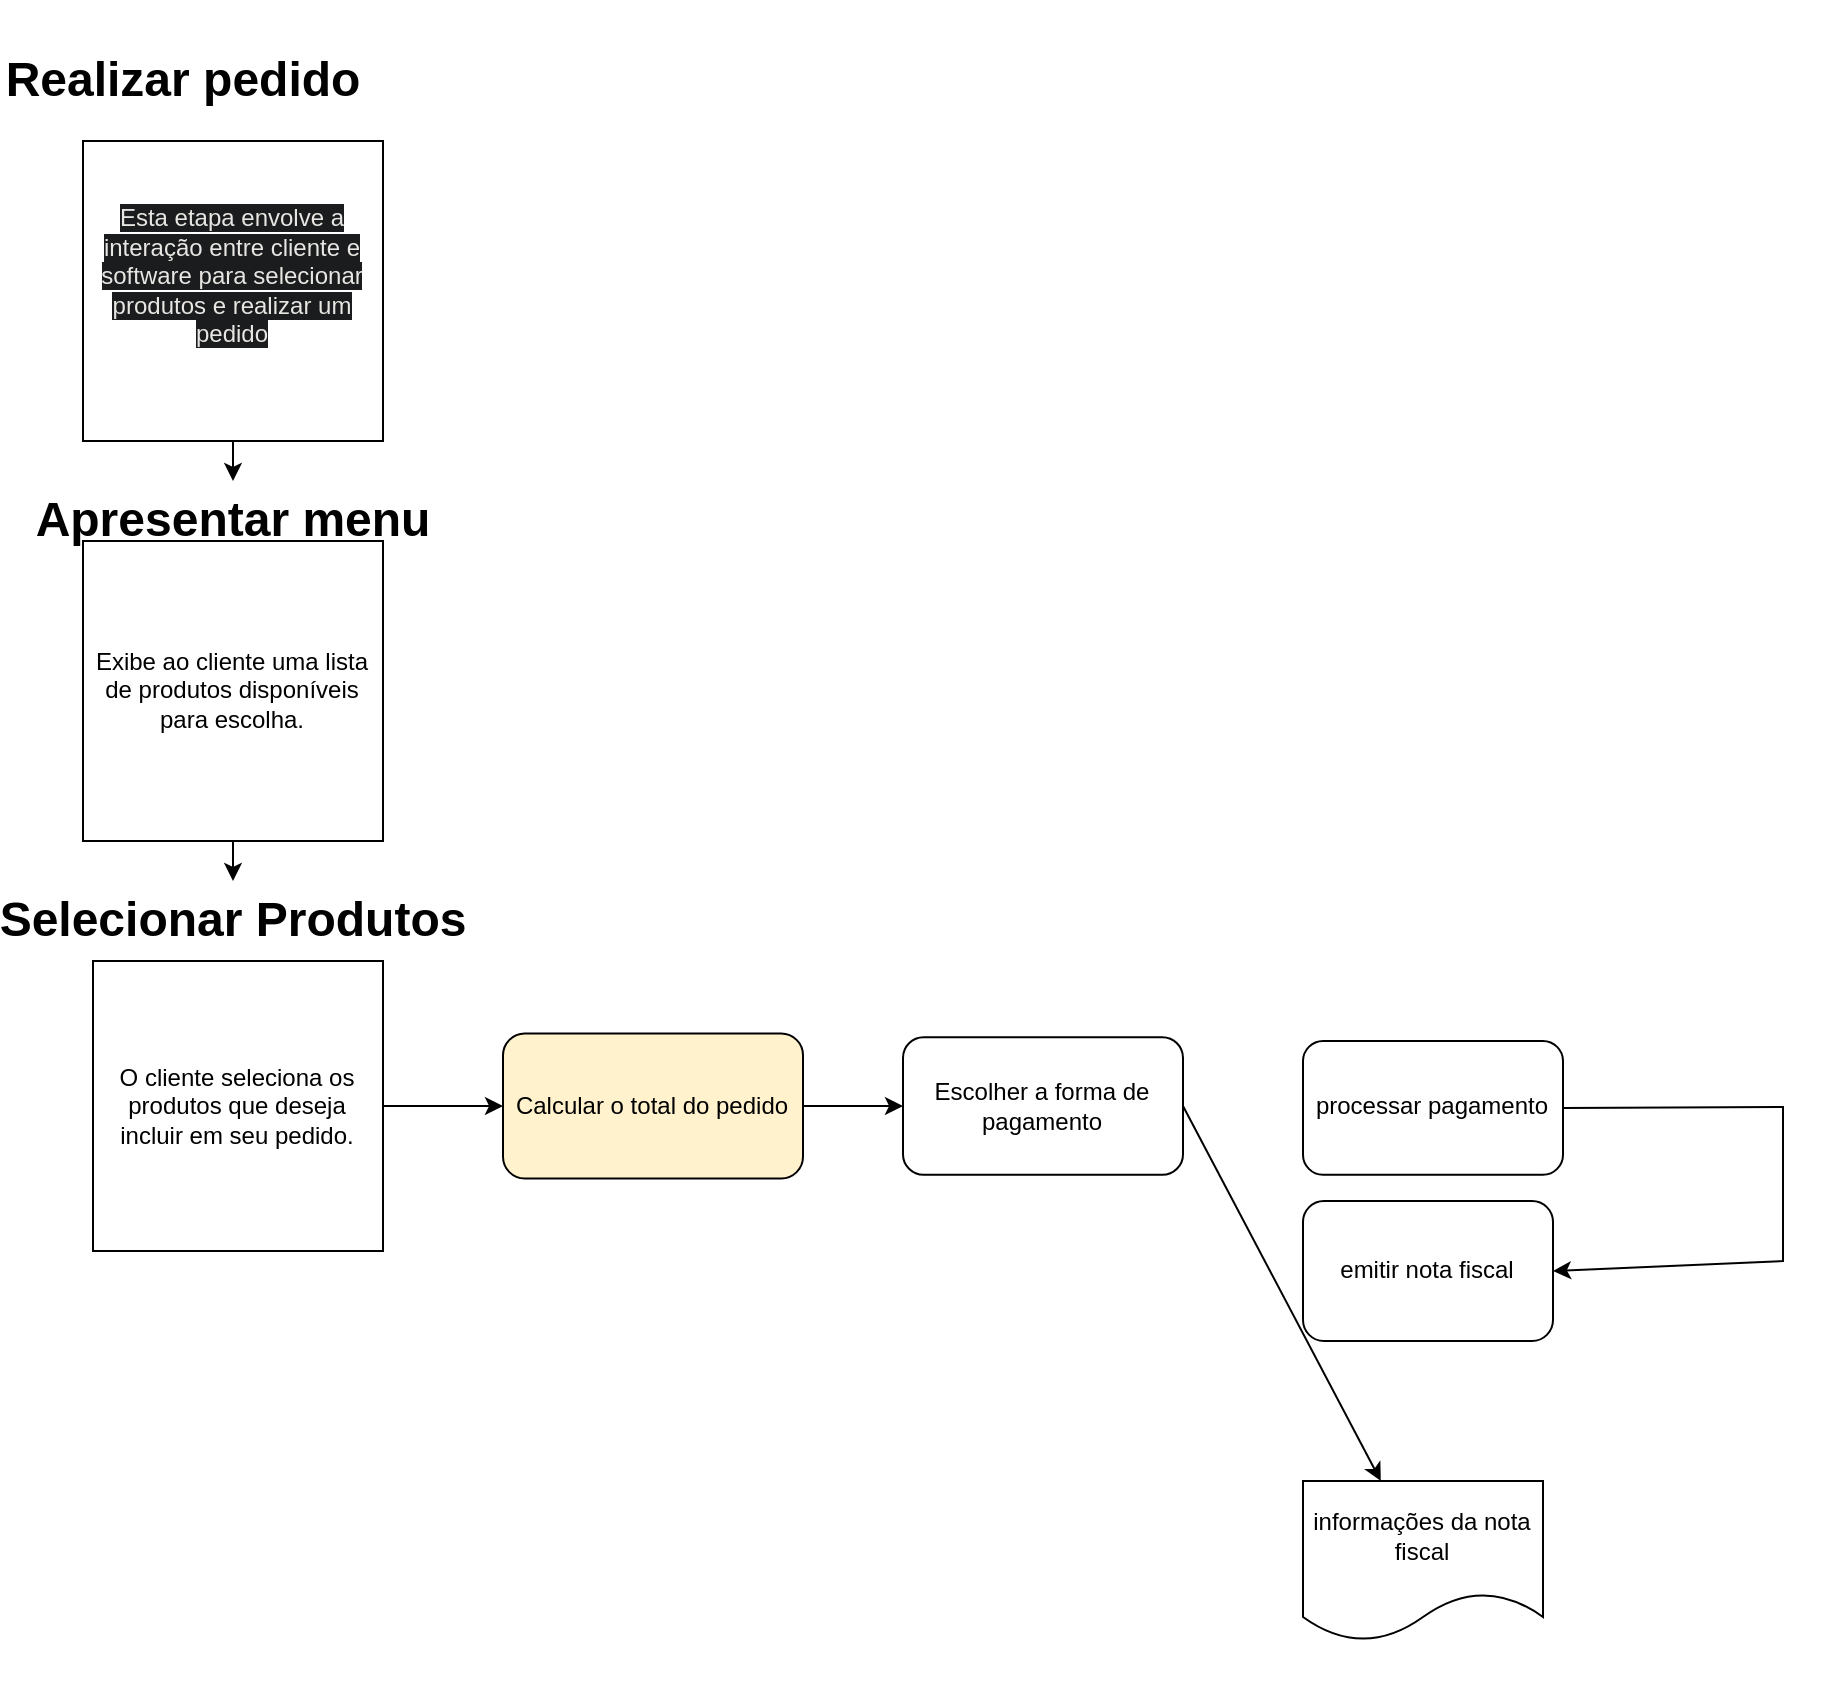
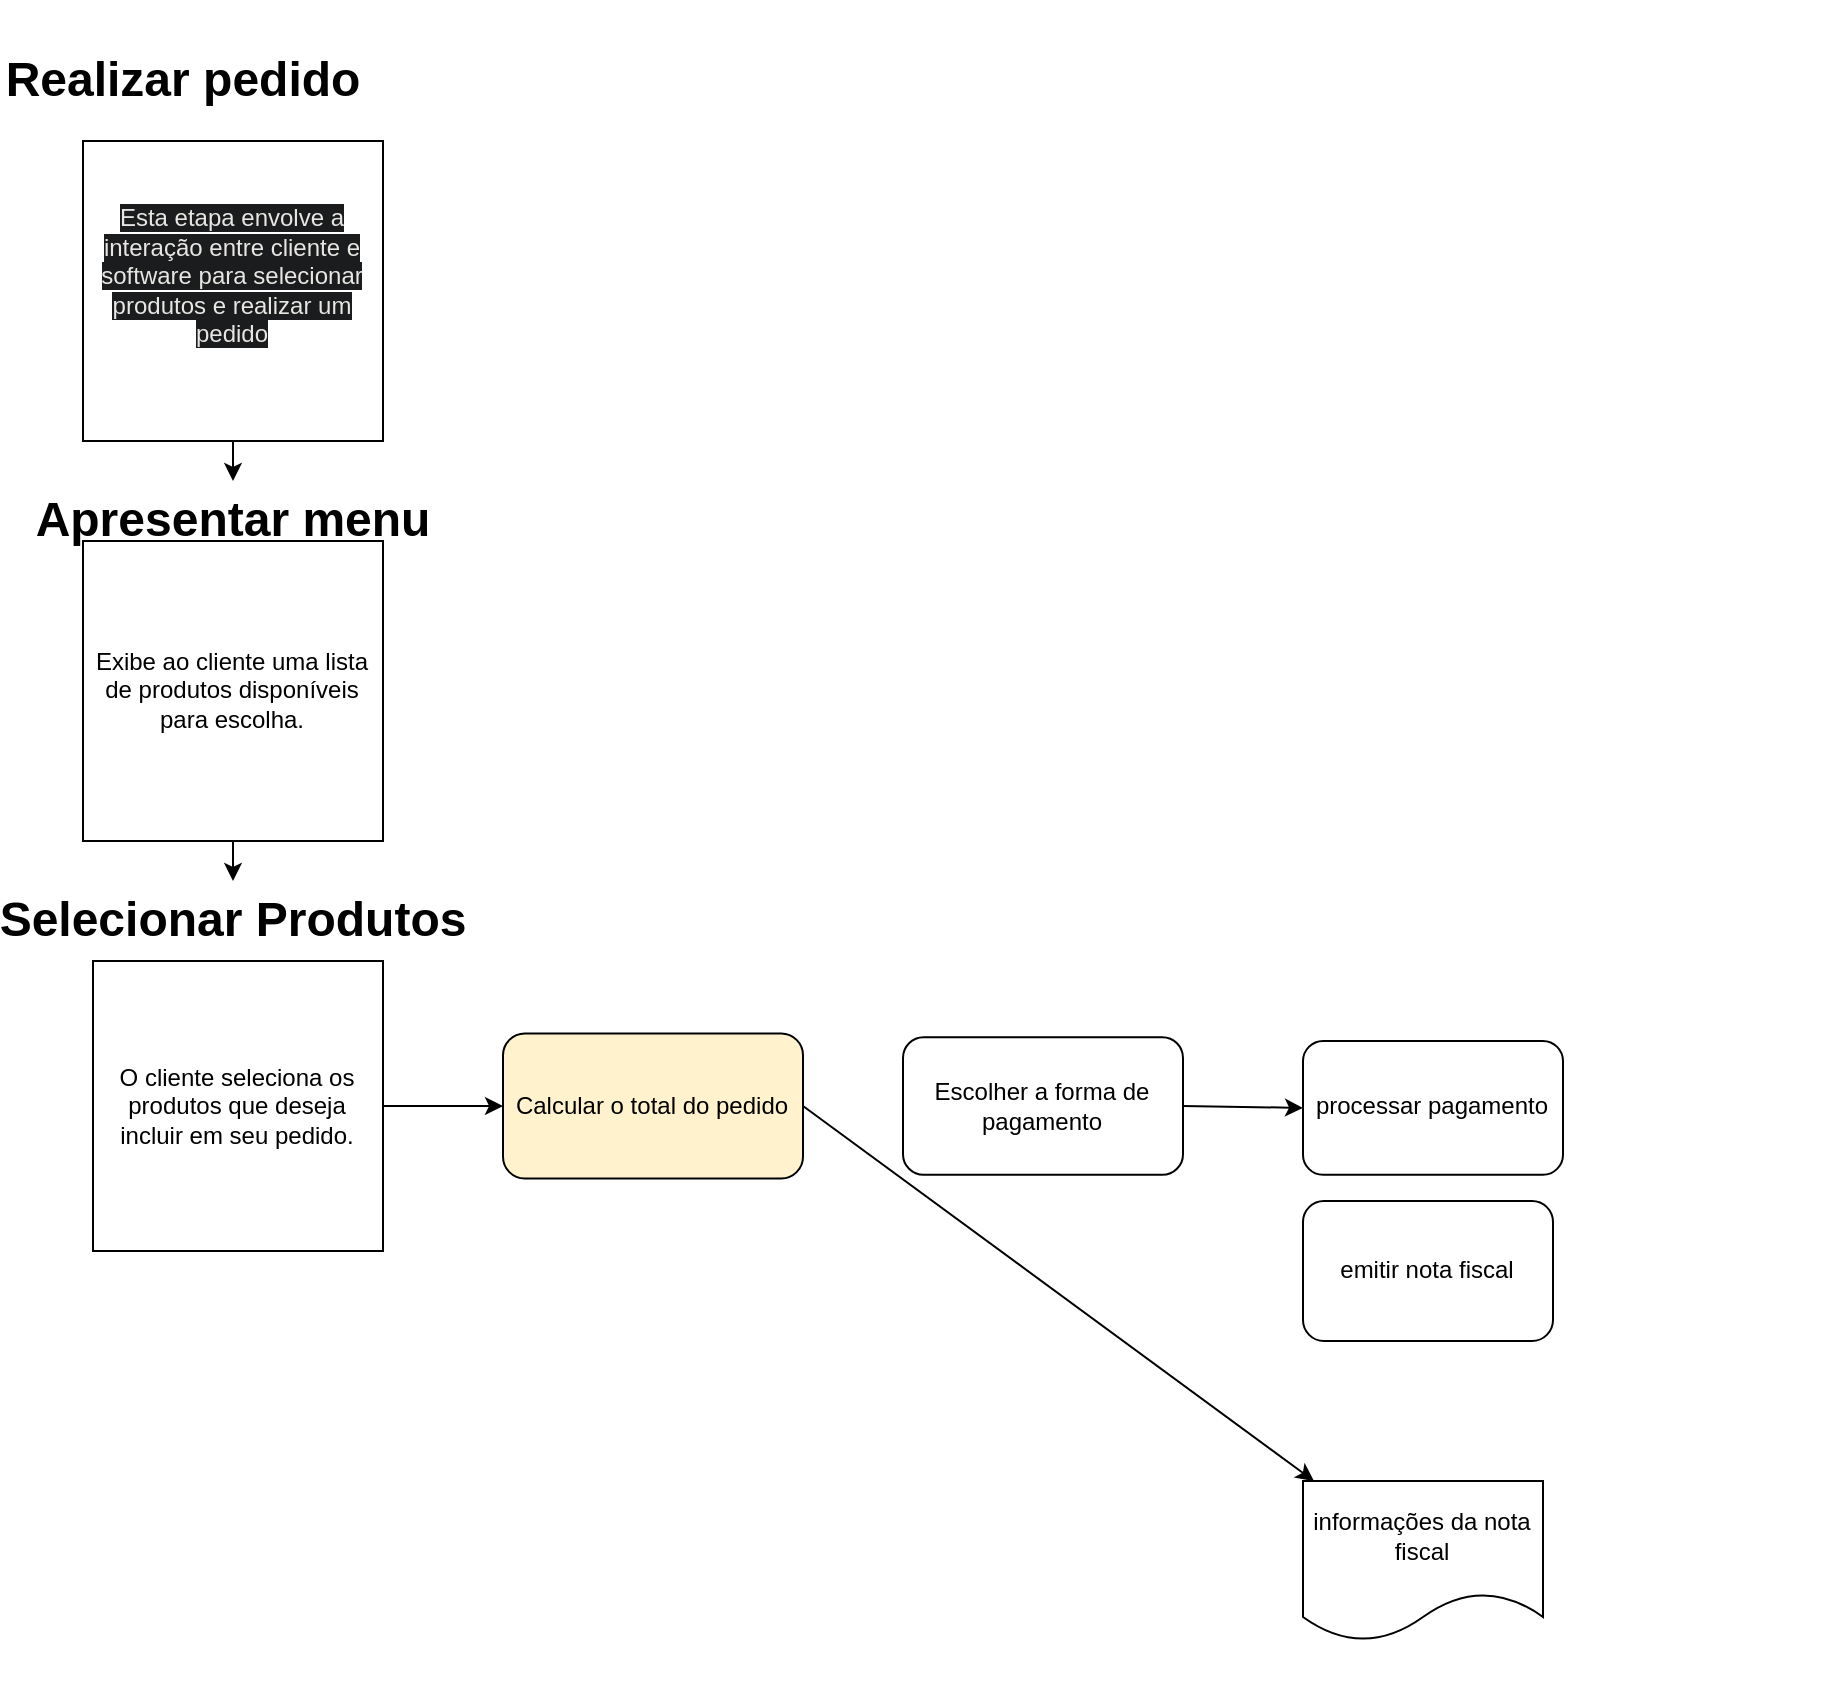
edge "Calcular o total do pedido" -> "Escolher a forma de pagamento": now "Calcular o total do pedido" -> "informações da nota fiscal"
edge "processar pagamento" -> "emitir nota fiscal": removed
edge "Escolher a forma de pagamento" -> "informações da nota fiscal": now "Escolher a forma de pagamento" -> "processar pagamento"
